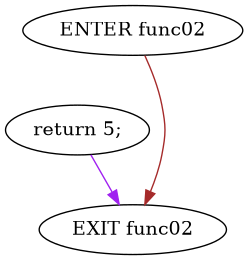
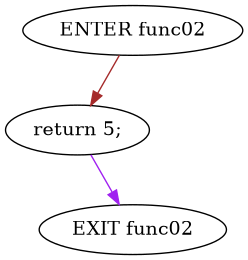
edge "ENTER func02" -> "EXIT func02": now "ENTER func02" -> "return 5;"
